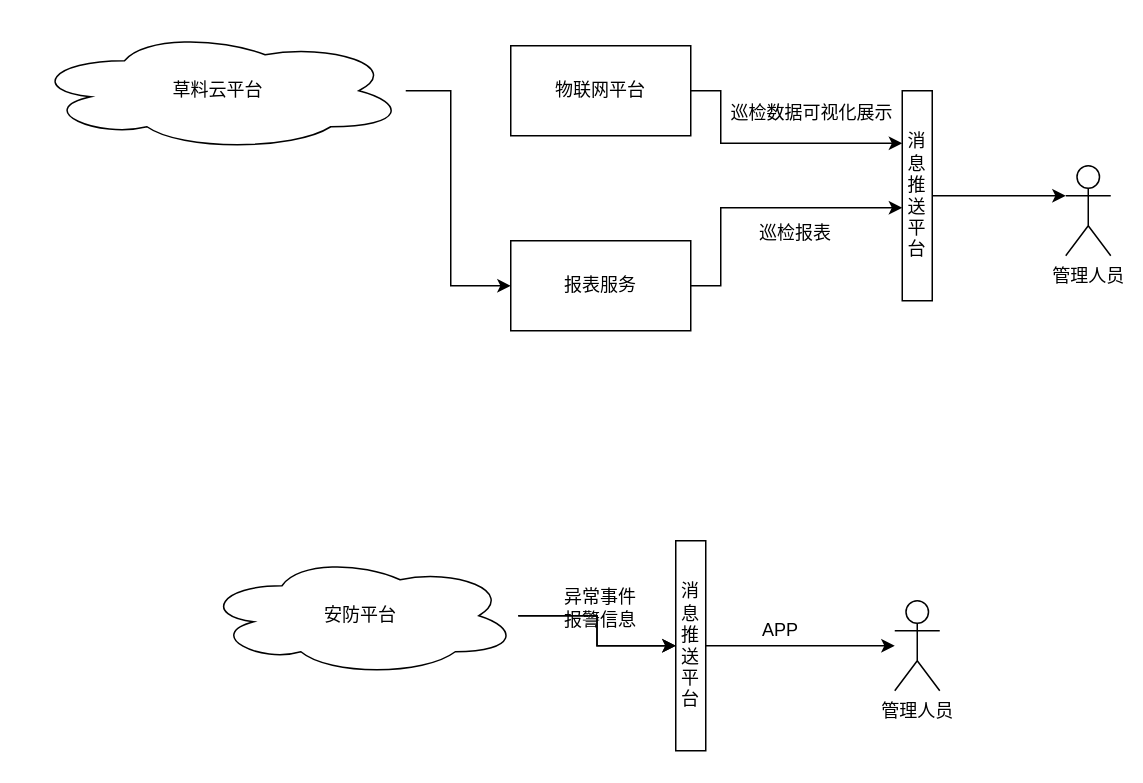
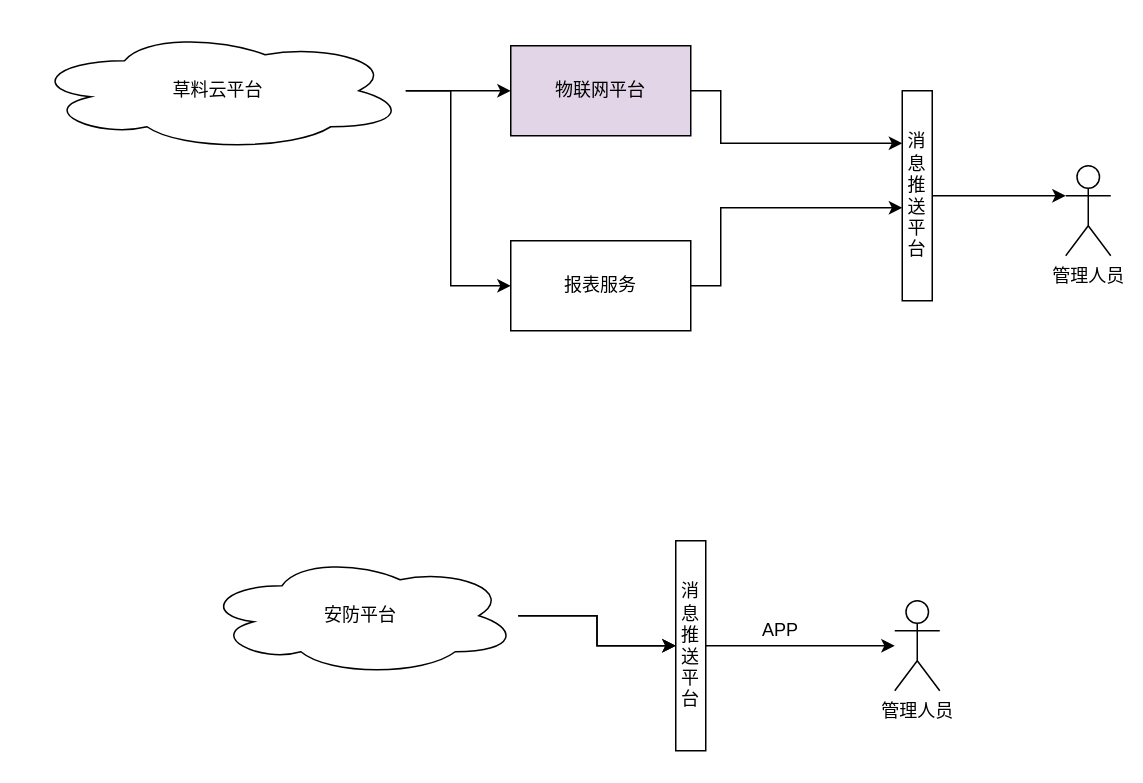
edge "草料云平台" -> "物联网平台": added
node "物联网平台": fillcolor #ffffff -> #e1d5e7
node "巡检数据可视化展示": removed
node "巡检报表": removed
node "异常事件报警信息": removed
